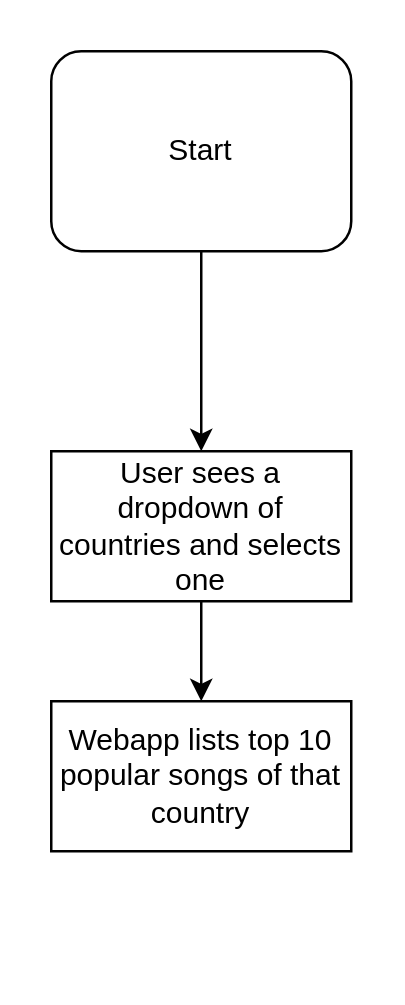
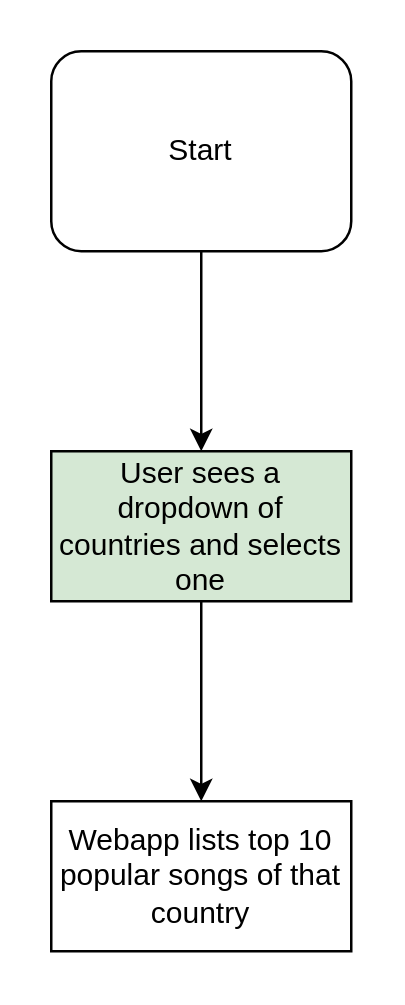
node "User sees a dropdown of countries and selects one": fillcolor #ffffff -> #d5e8d4
node "Webapp lists top 10 popular songs of that country": moved (201, 776) -> (201, 876)
